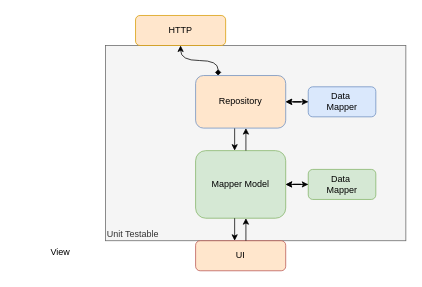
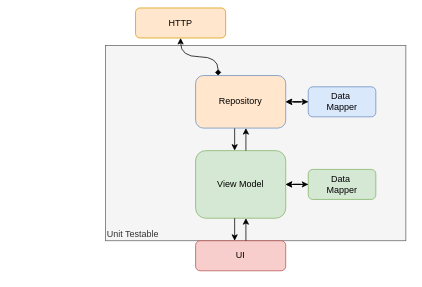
node "HTTP": moved (180, 30) -> (180, 23)
node "Mapper Model": label "Mapper Model" -> "View Model"
node "View": removed
node "UI": fillcolor #ffe6cc -> #f8cecc
